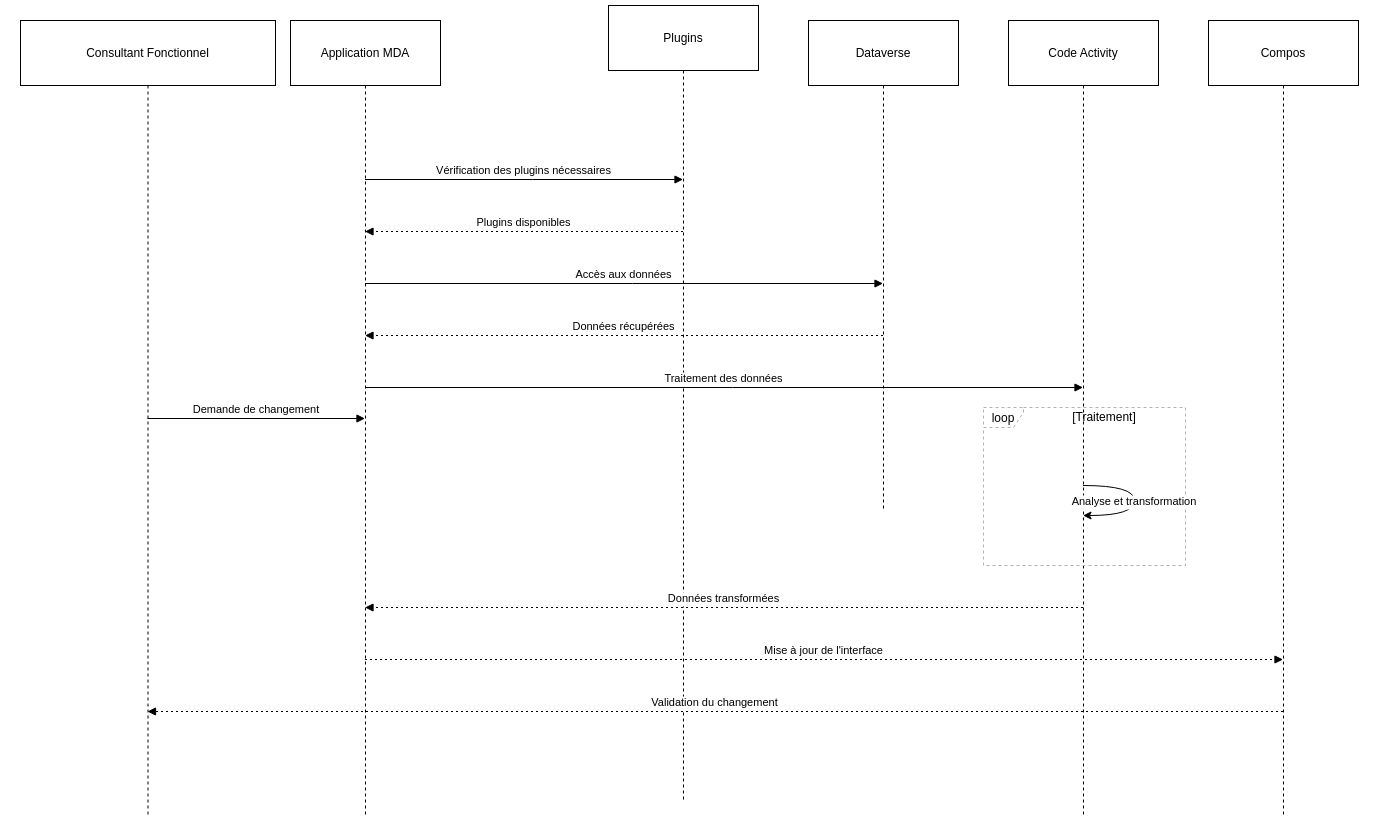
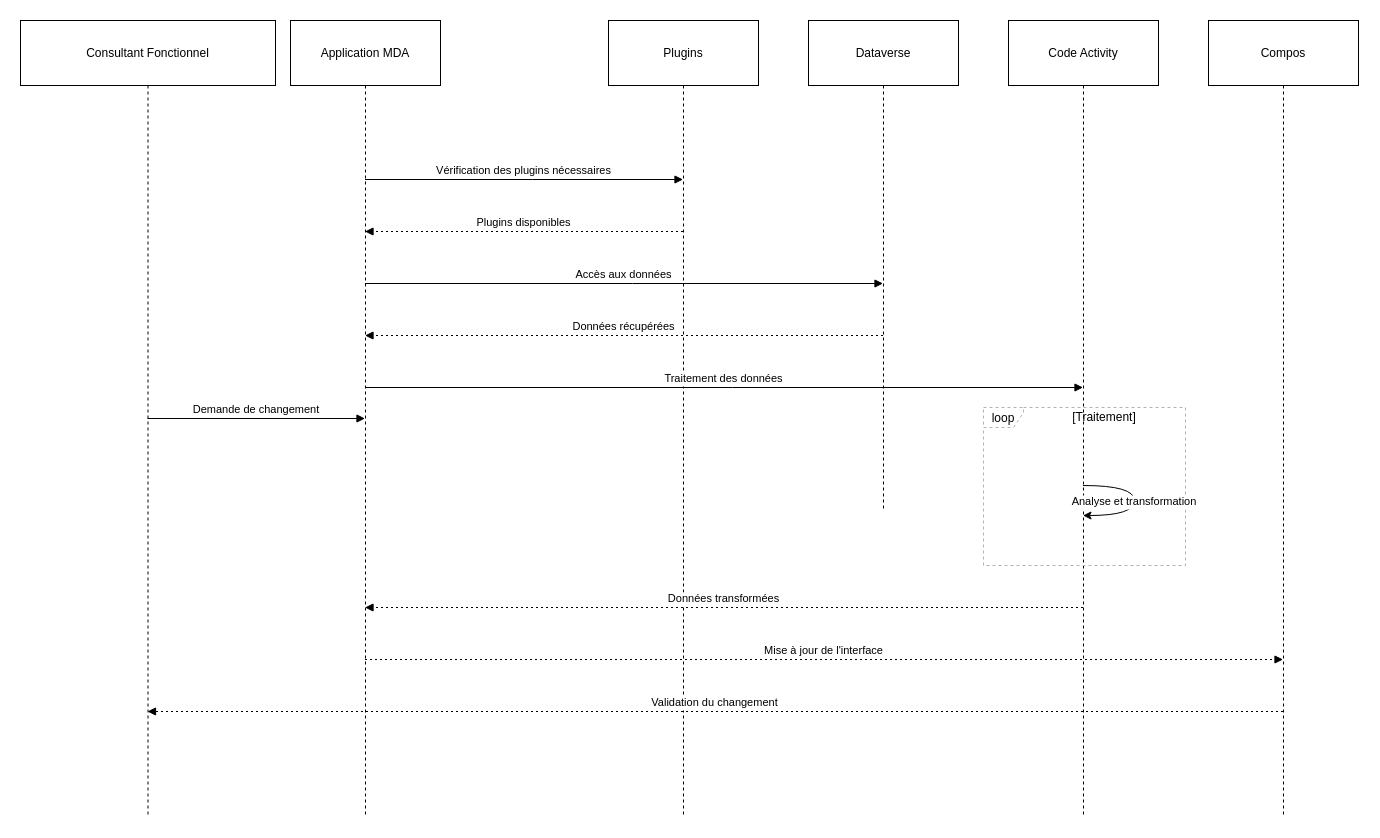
node "Plugins": moved (684, 404) -> (684, 419)
